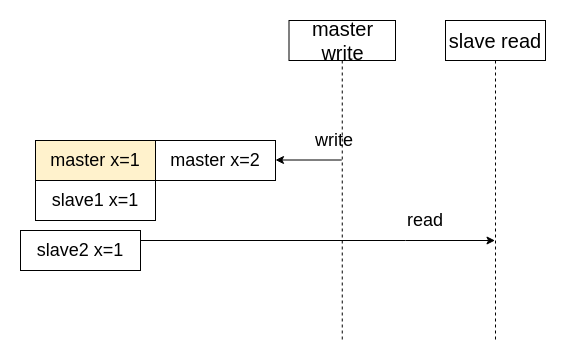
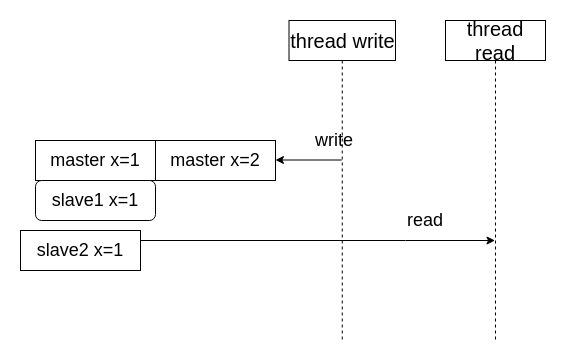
node "master write": label "master write" -> "thread write"
node "slave read": label "slave read" -> "thread read"
node "master x=1": fillcolor #fff2cc -> #ffffff
node "slave1 x=1": shape rectangle -> rounded rectangle
